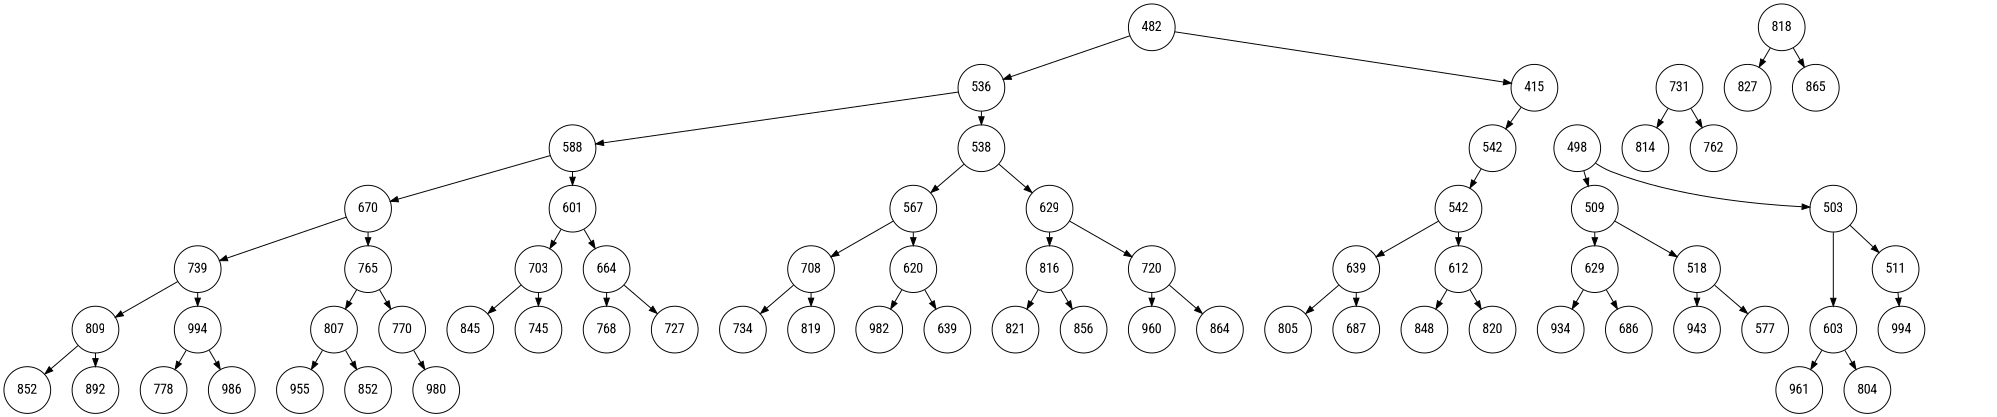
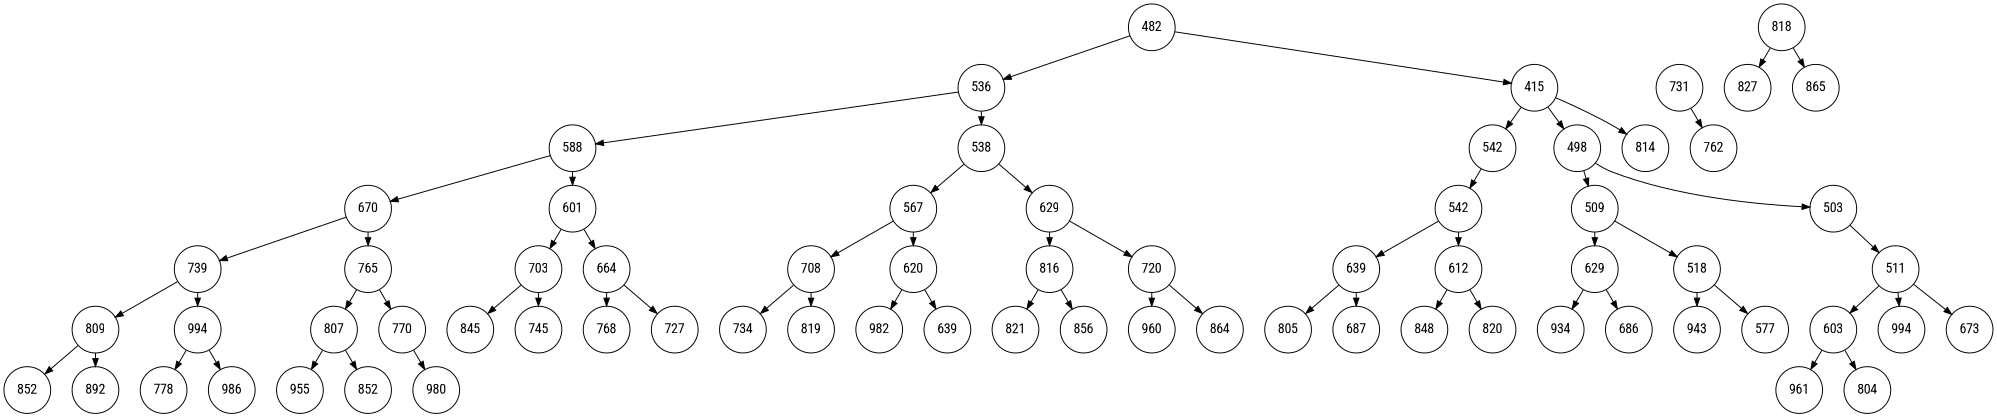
edge "415" -> "498": added
edge "731" -> "814": now "415" -> "814"
edge "503" -> "603": now "511" -> "603"
node "673": added
